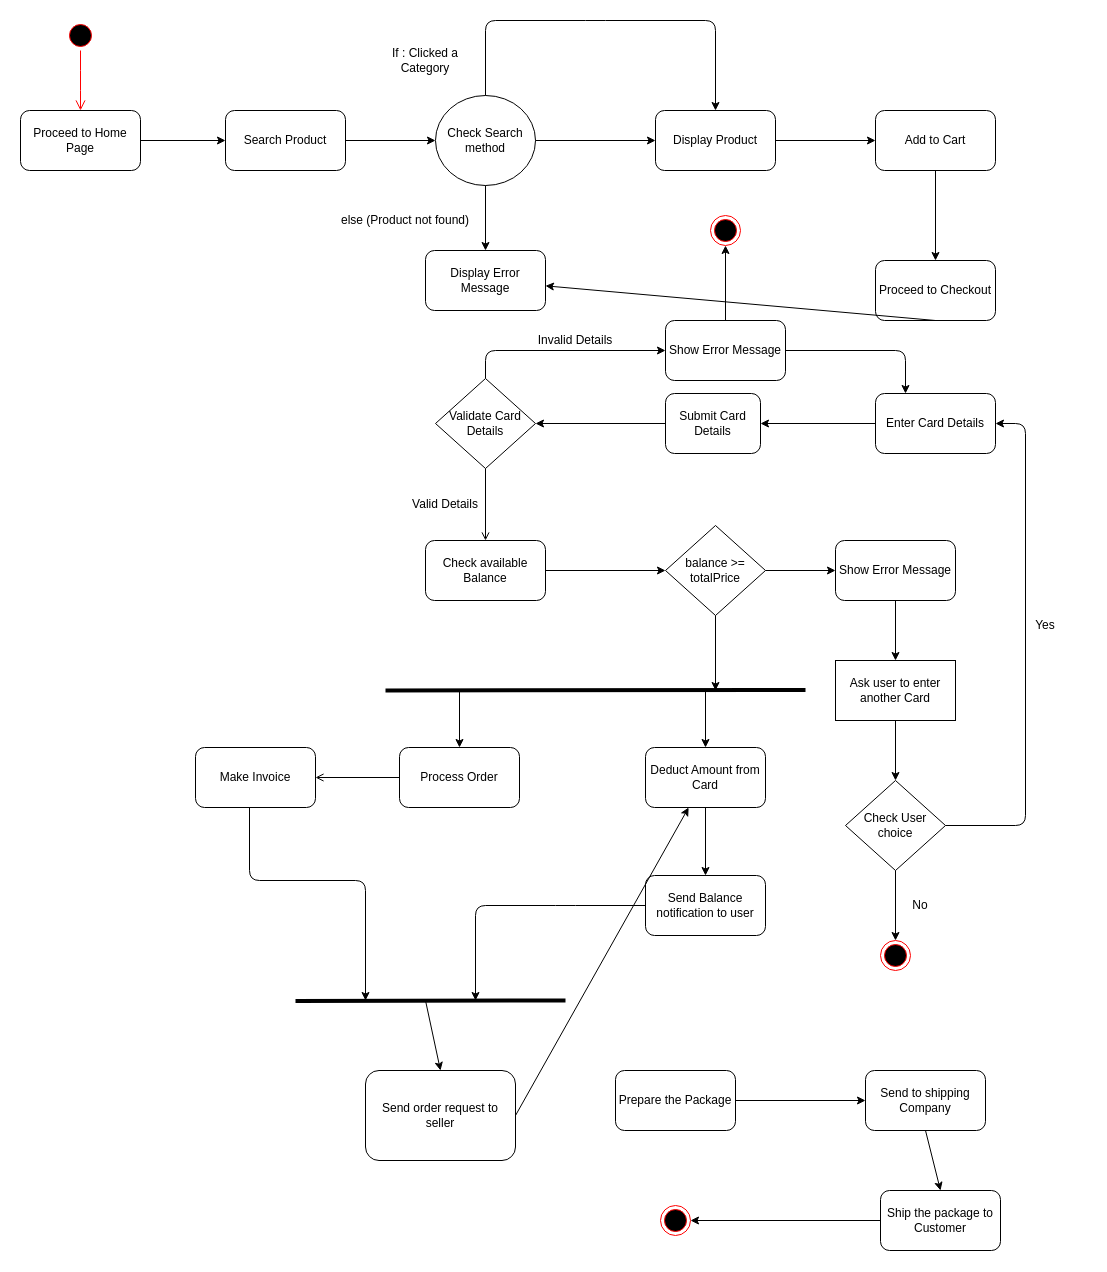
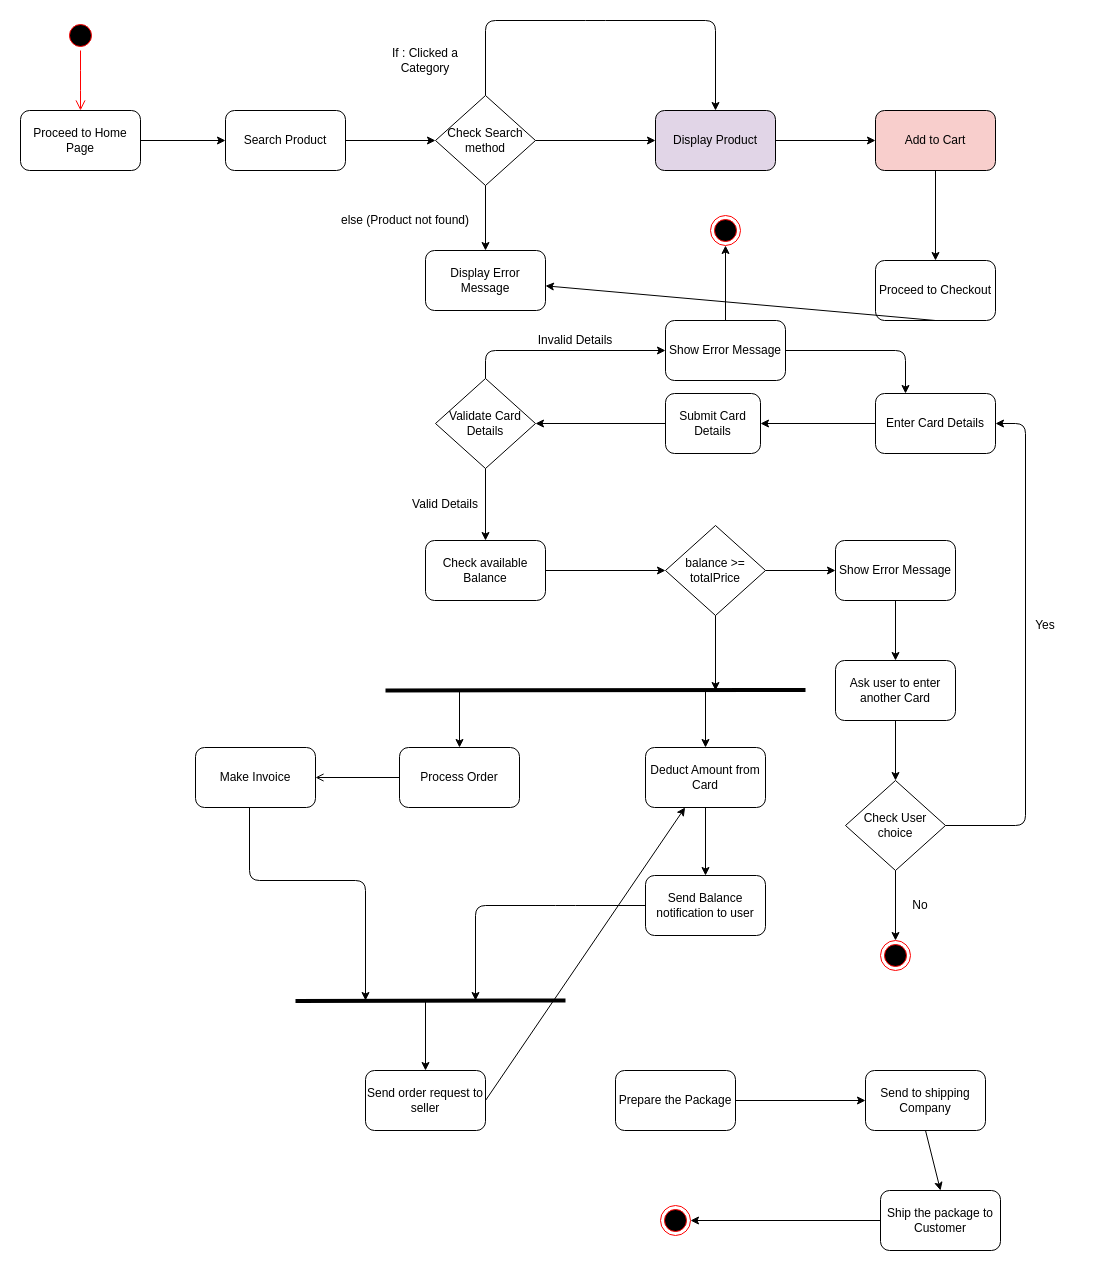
node "Check Search method": shape ellipse -> diamond
node "Display Product": fillcolor #ffffff -> #e1d5e7
node "Add to Cart": fillcolor #ffffff -> #f8cecc
edge "Validate Card Details" -> "Check available Balance": arrowhead open -> classic
node "Ask user to enter another Card": shape rectangle -> rounded rectangle
node "Send order request to seller": size 150x90 -> 120x60
